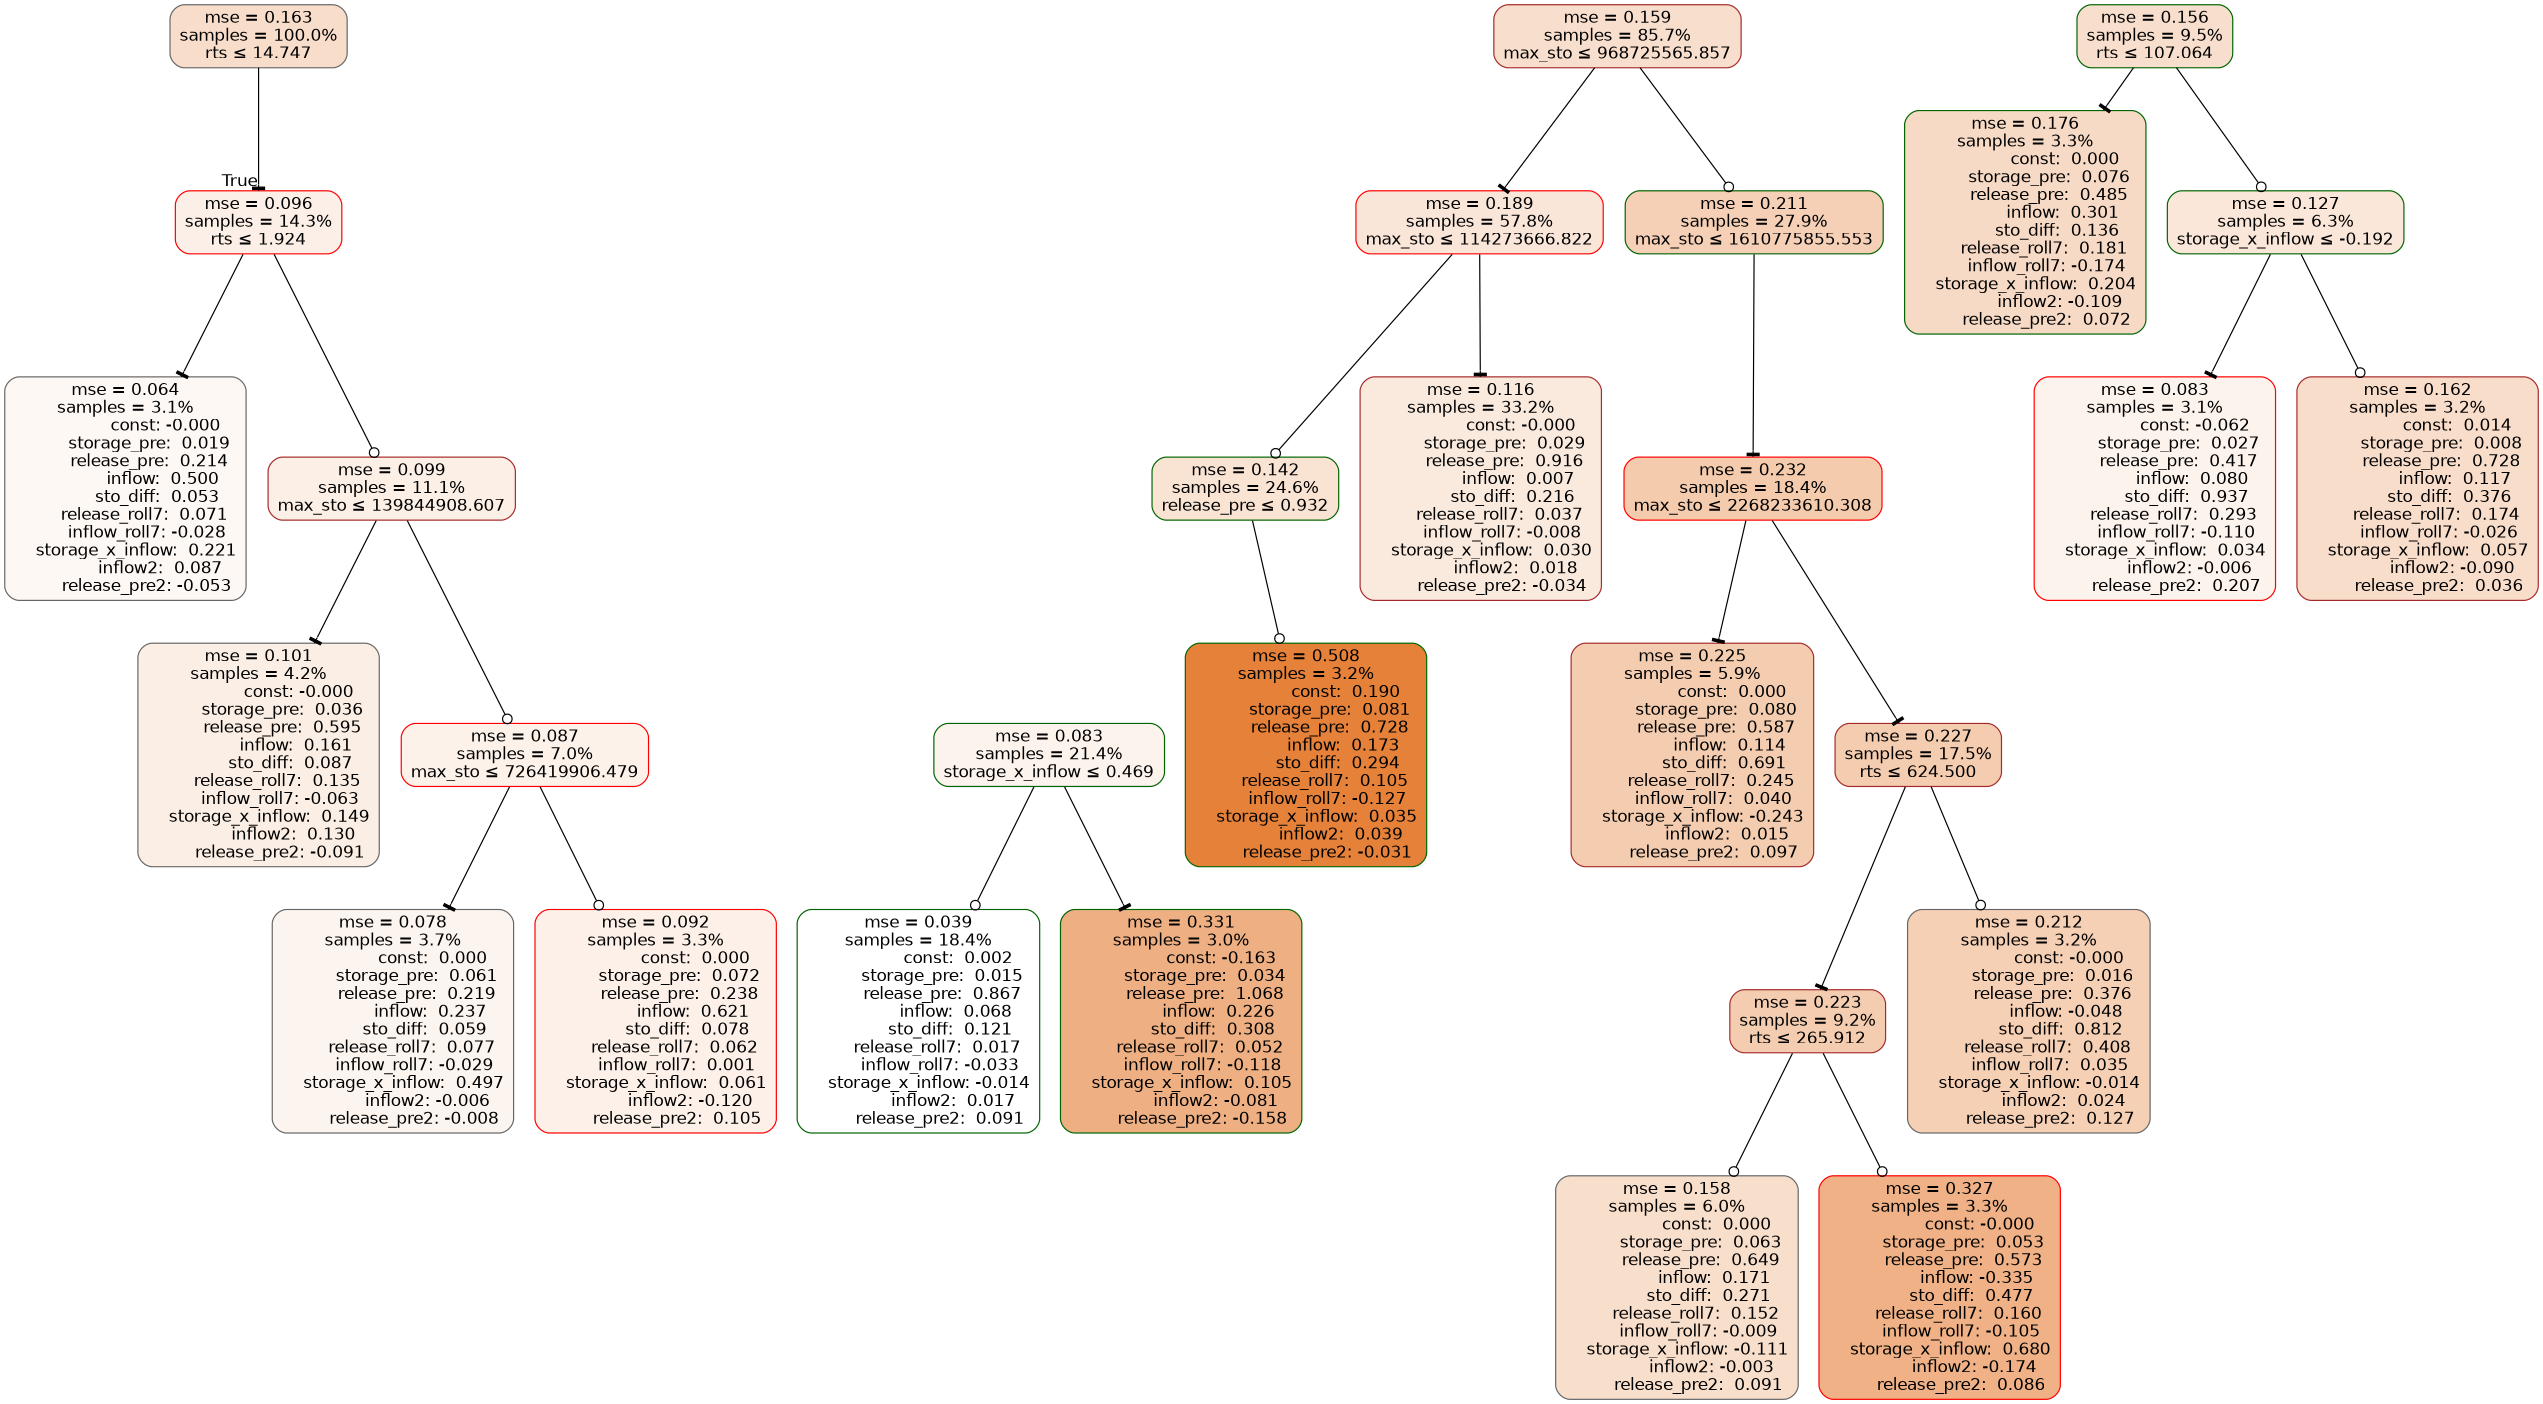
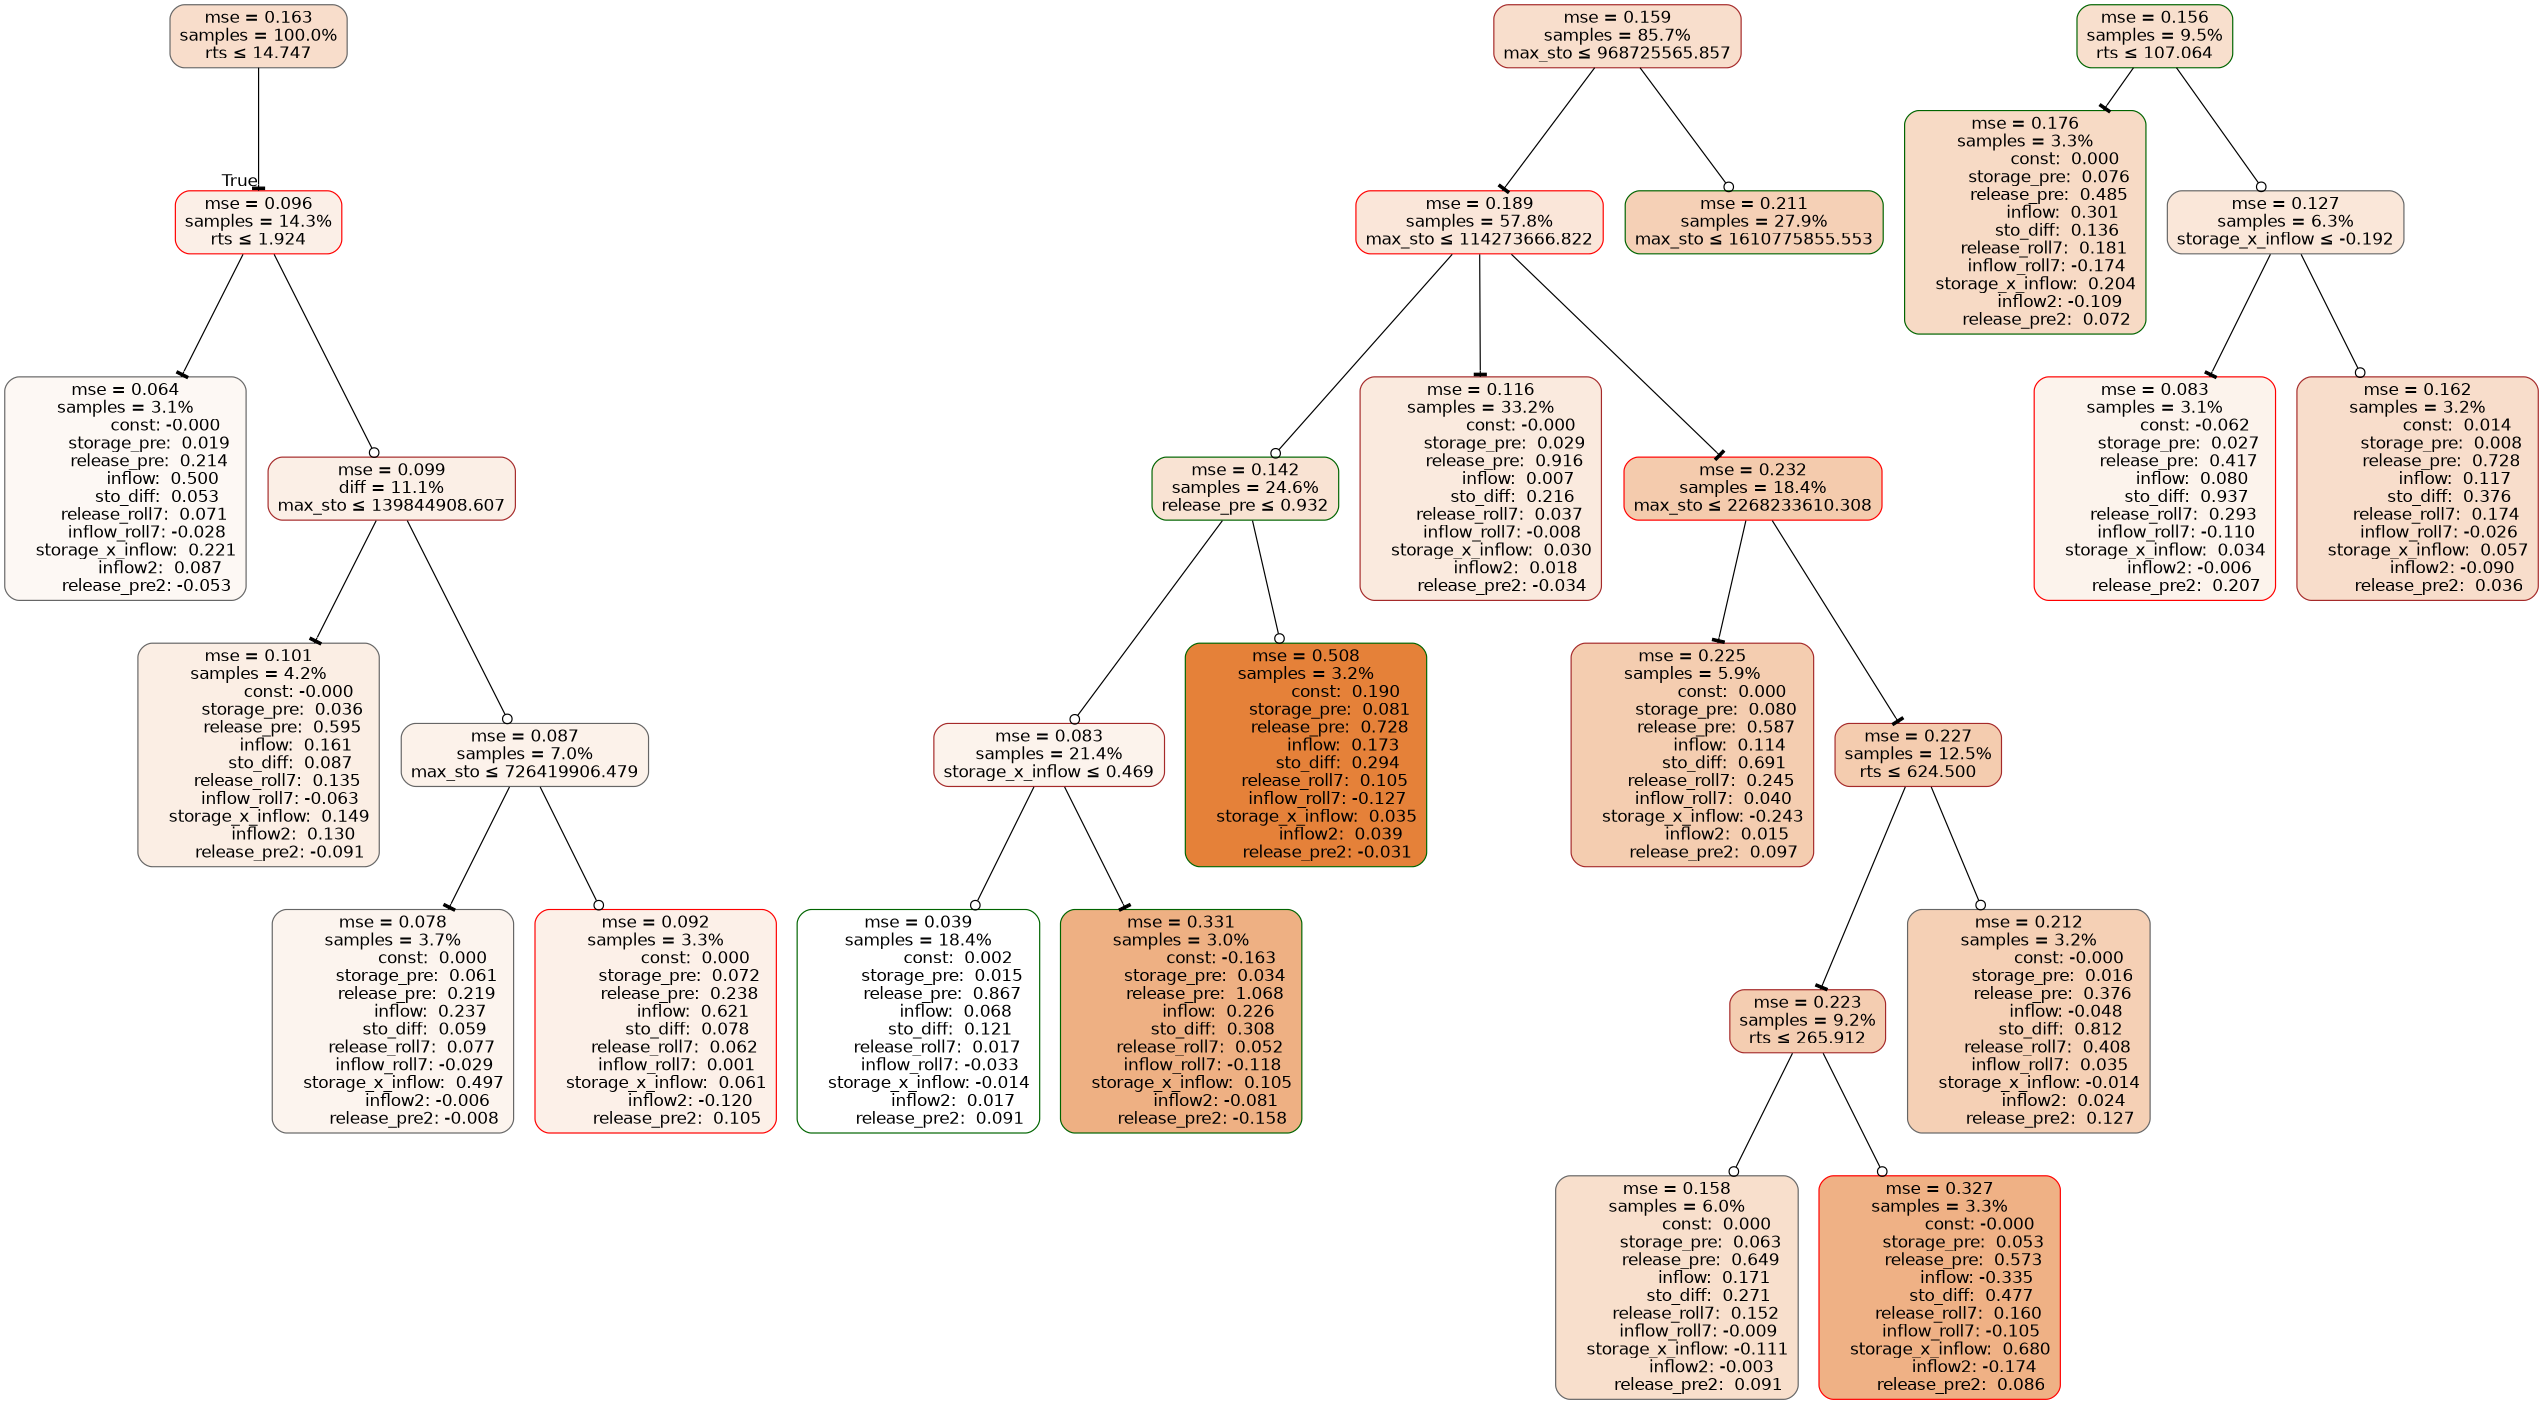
node "mse = 0.127 samples = 6.3% storage_x_inflow ≤ -0.192": color darkgreen -> gray40
edge "mse = 0.211 samples = 27.9% max_sto ≤ 1610775855.553" -> "mse = 0.232 samples = 18.4% max_sto ≤ 2268233610.308": now "mse = 0.189 samples = 57.8% max_sto ≤ 114273666.822" -> "mse = 0.232 samples = 18.4% max_sto ≤ 2268233610.308"
node "mse = 0.099 samples = 11.1% max_sto ≤ 139844908.607": label "mse = 0.099 samples = 11.1% max_sto ≤ 139844908.607" -> "mse = 0.099 diff = 11.1% max_sto ≤ 139844908.607"
edge "mse = 0.142 samples = 24.6% release_pre ≤ 0.932" -> "mse = 0.083 samples = 21.4% storage_x_inflow ≤ 0.469": added
node "mse = 0.087 samples = 7.0% max_sto ≤ 726419906.479": color red -> gray40
node "mse = 0.083 samples = 21.4% storage_x_inflow ≤ 0.469": color darkgreen -> brown
node "mse = 0.227 samples = 17.5% rts ≤ 624.500": label "mse = 0.227 samples = 17.5% rts ≤ 624.500" -> "mse = 0.227 samples = 12.5% rts ≤ 624.500"
